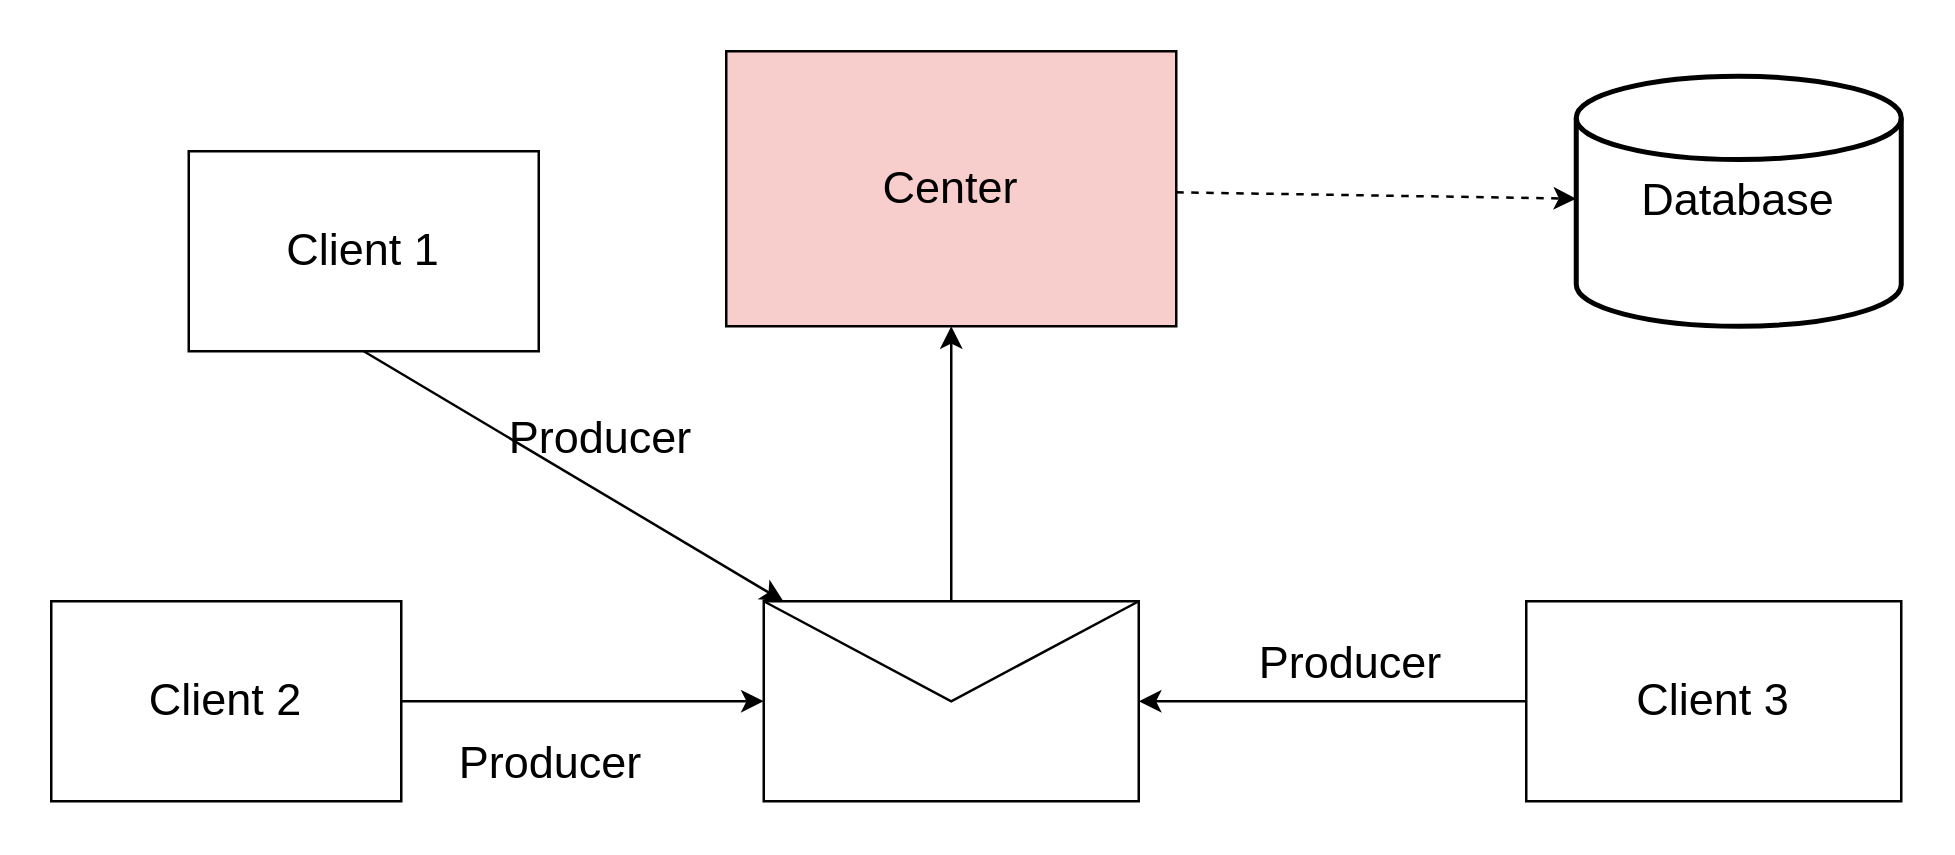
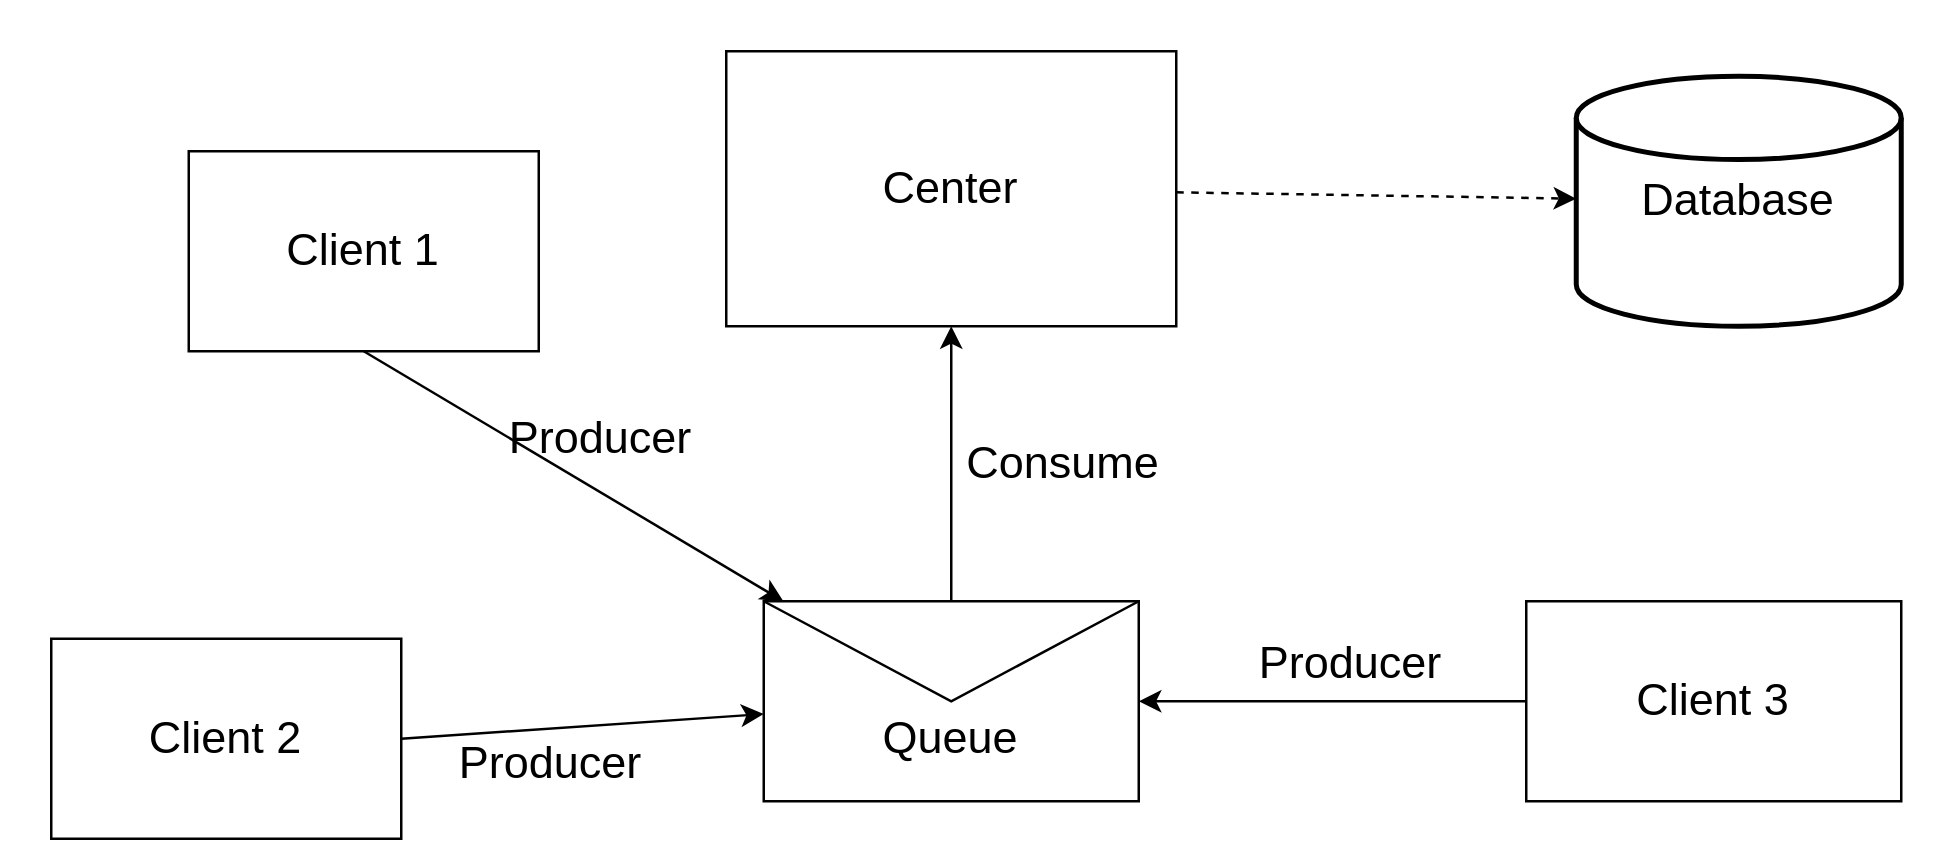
node "Center": fillcolor #f8cecc -> #ffffff
node "Consume": added
node "Client 2": moved (226, 701) -> (226, 739)
node "Queue": added
